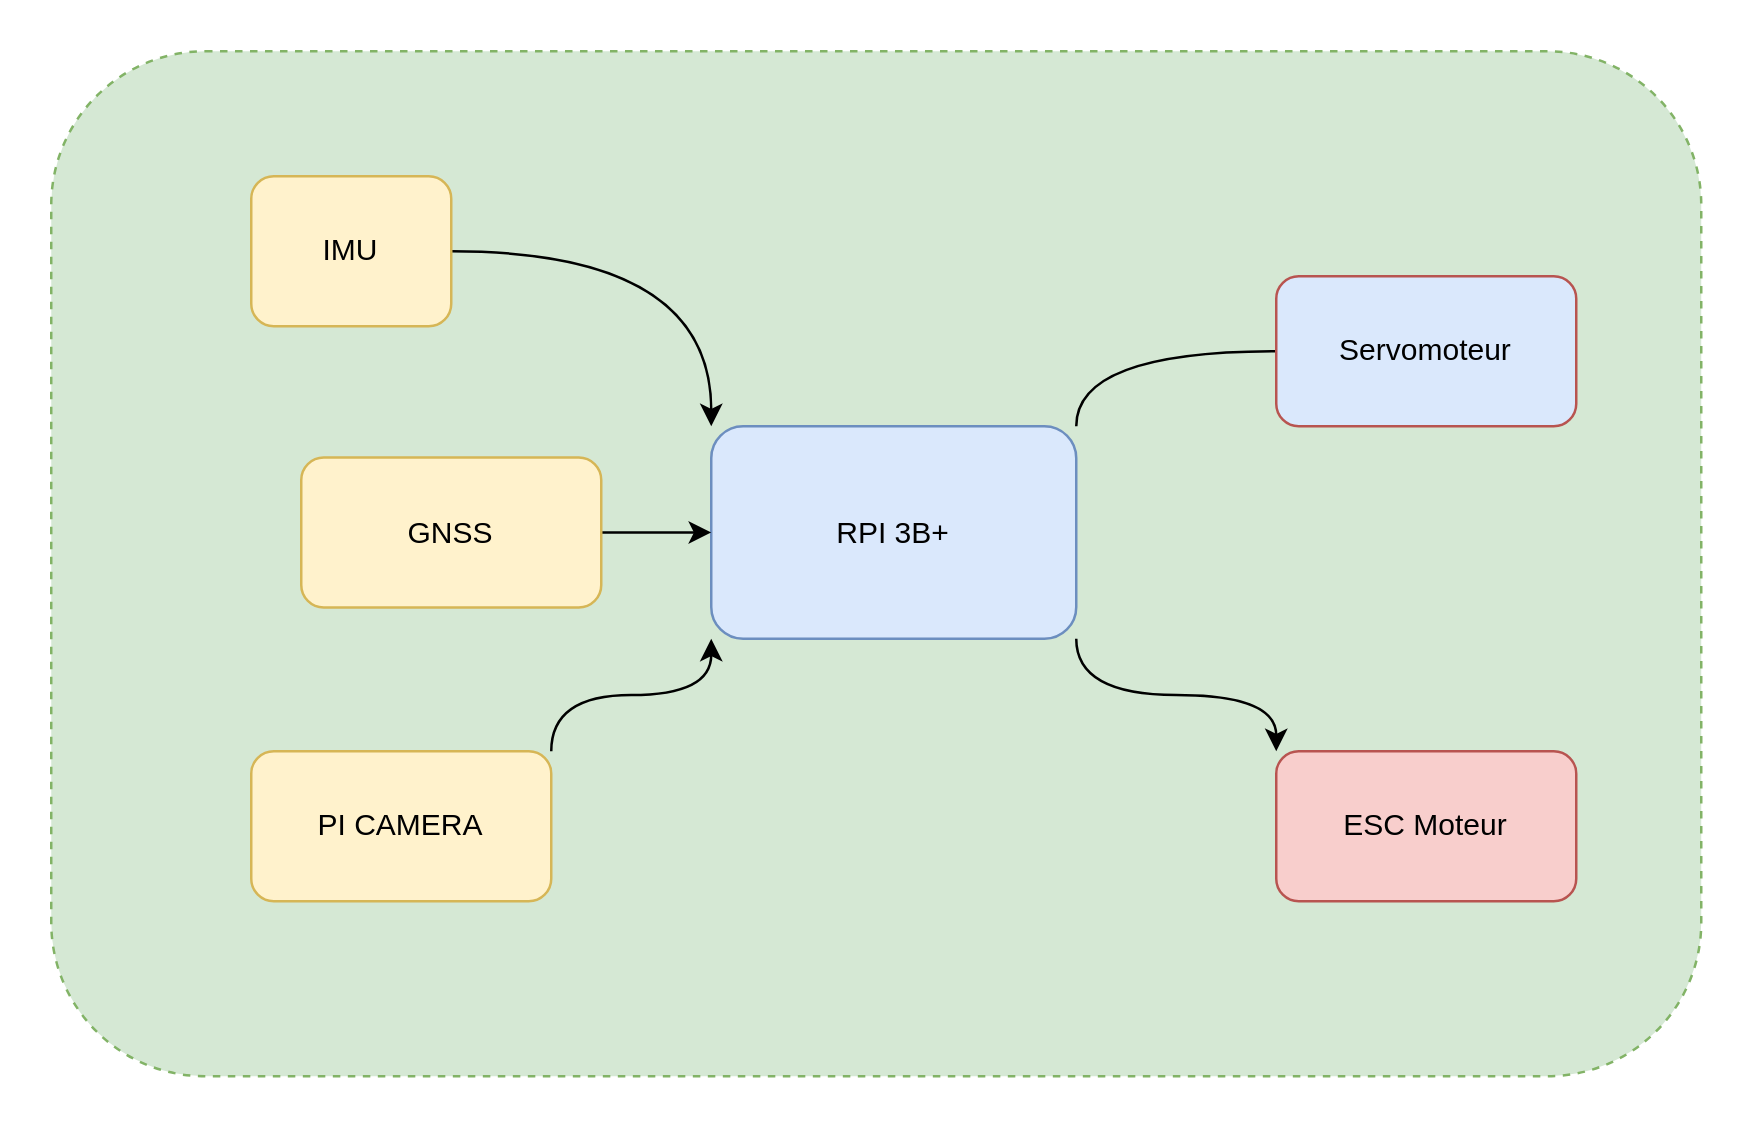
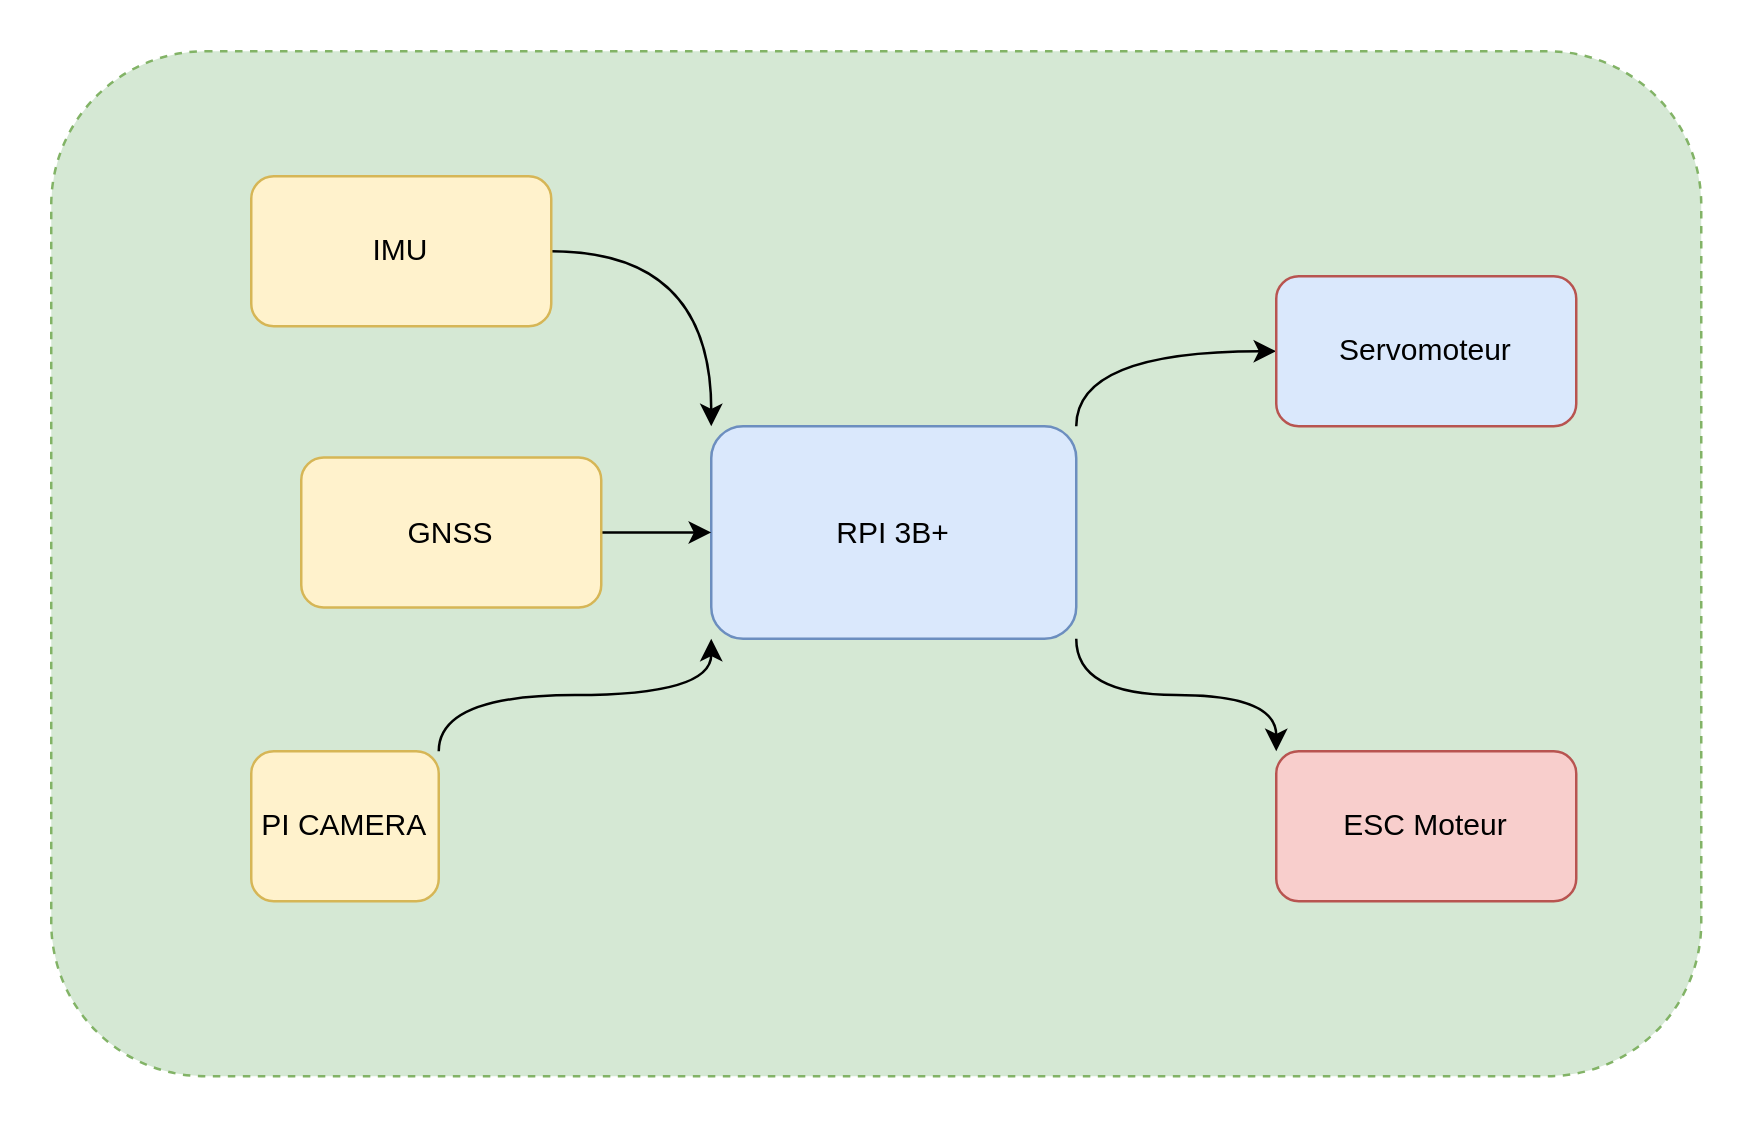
node "IMU": size 200x150 -> 300x150
edge "Servomoteur" -- "RPI 3B+": arrowhead none -> classic
node "PI CAMERA": size 300x150 -> 188x150
